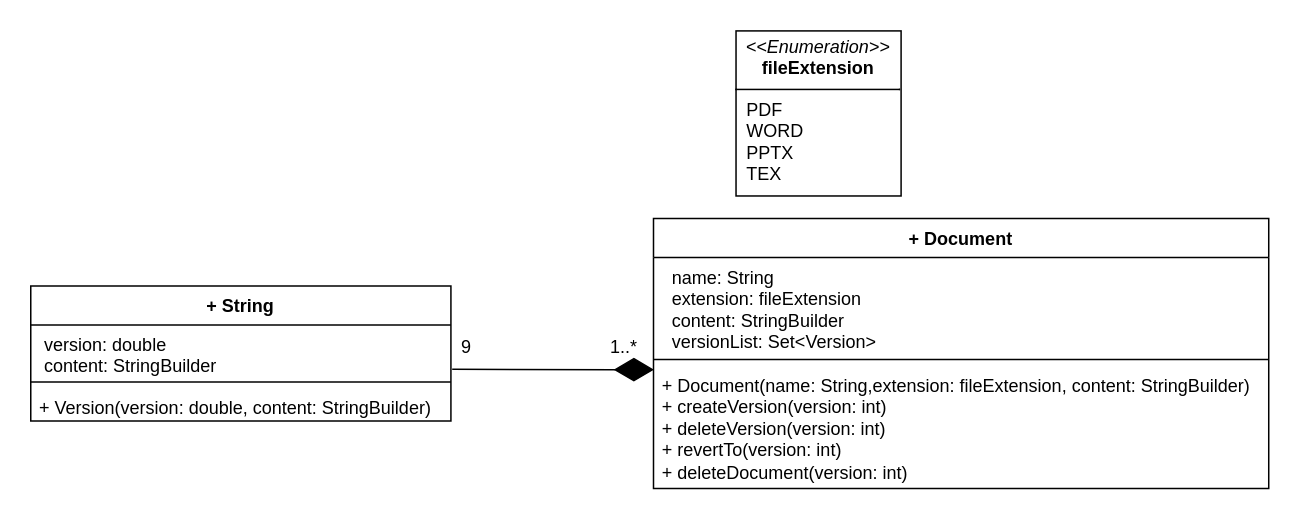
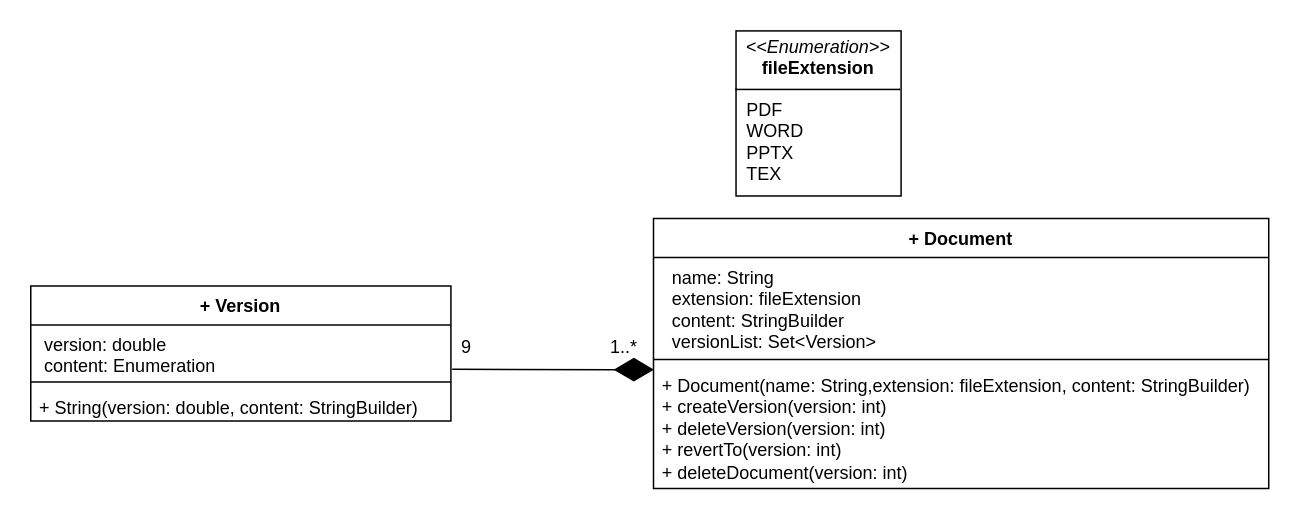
node "+ String": label "+ String" -> "+ Version"
node "version: double content: StringBuilder": label "version: double content: StringBuilder" -> "version: double content: Enumeration"
node "+ Version(version: double, content: StringBuilder)": label "+ Version(version: double, content: StringBuilder)" -> "+ String(version: double, content: StringBuilder)"
